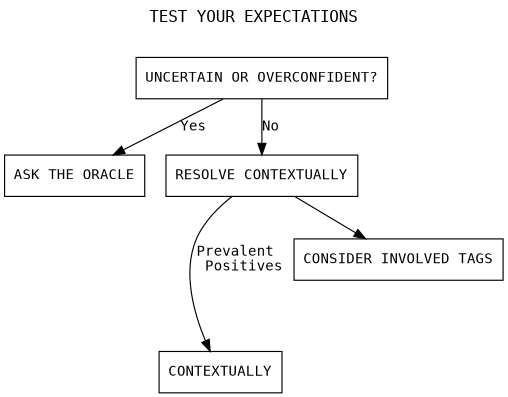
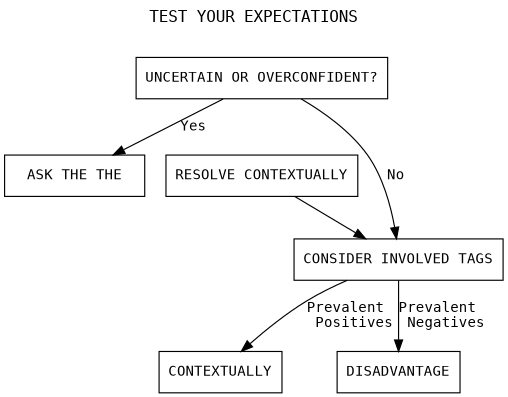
edge "UNCERTAIN OR OVERCONFIDENT?" -> "RESOLVE CONTEXTUALLY": now "UNCERTAIN OR OVERCONFIDENT?" -> "CONSIDER INVOLVED TAGS"
node "ASK THE ORACLE": label "ASK THE ORACLE" -> "ASK THE THE"
edge "RESOLVE CONTEXTUALLY" -> "CONTEXTUALLY": now "CONSIDER INVOLVED TAGS" -> "CONTEXTUALLY"
node "DISADVANTAGE": added
